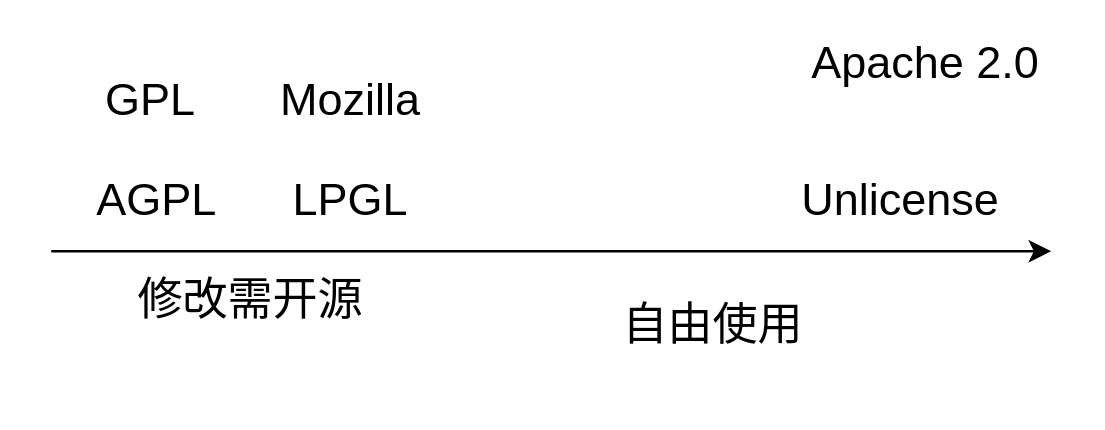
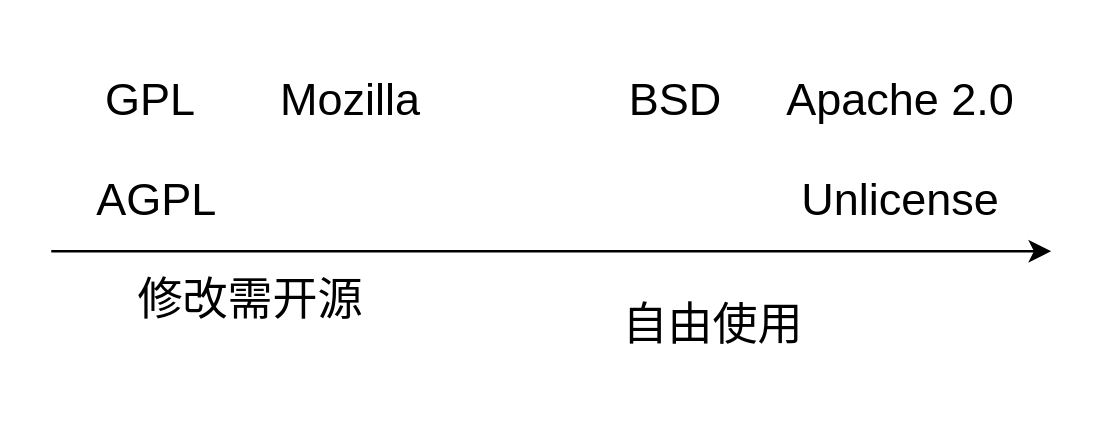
node "Apache 2.0": moved (926, 64) -> (901, 101)
node "BSD": added
node "LPGL": removed
